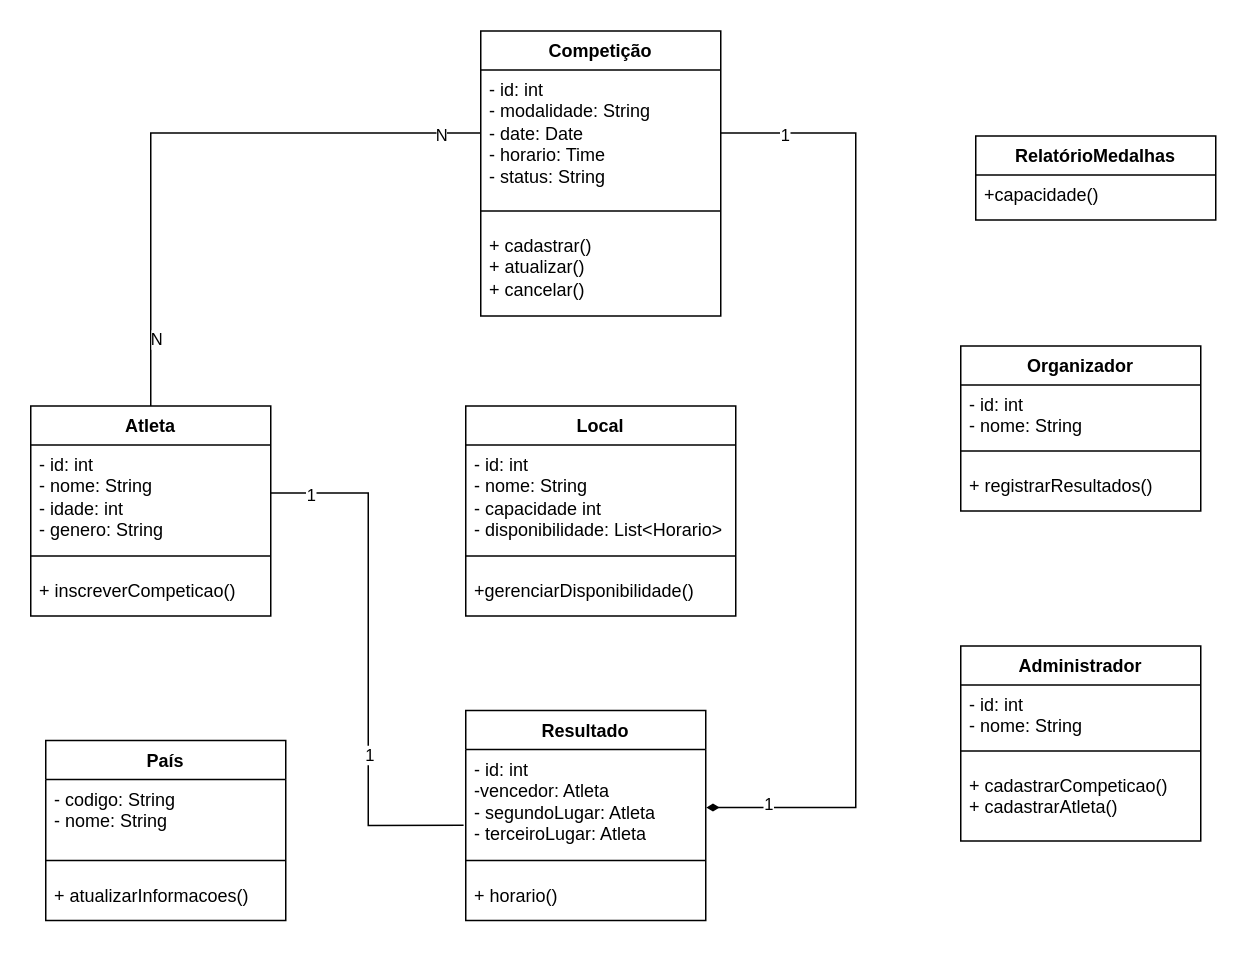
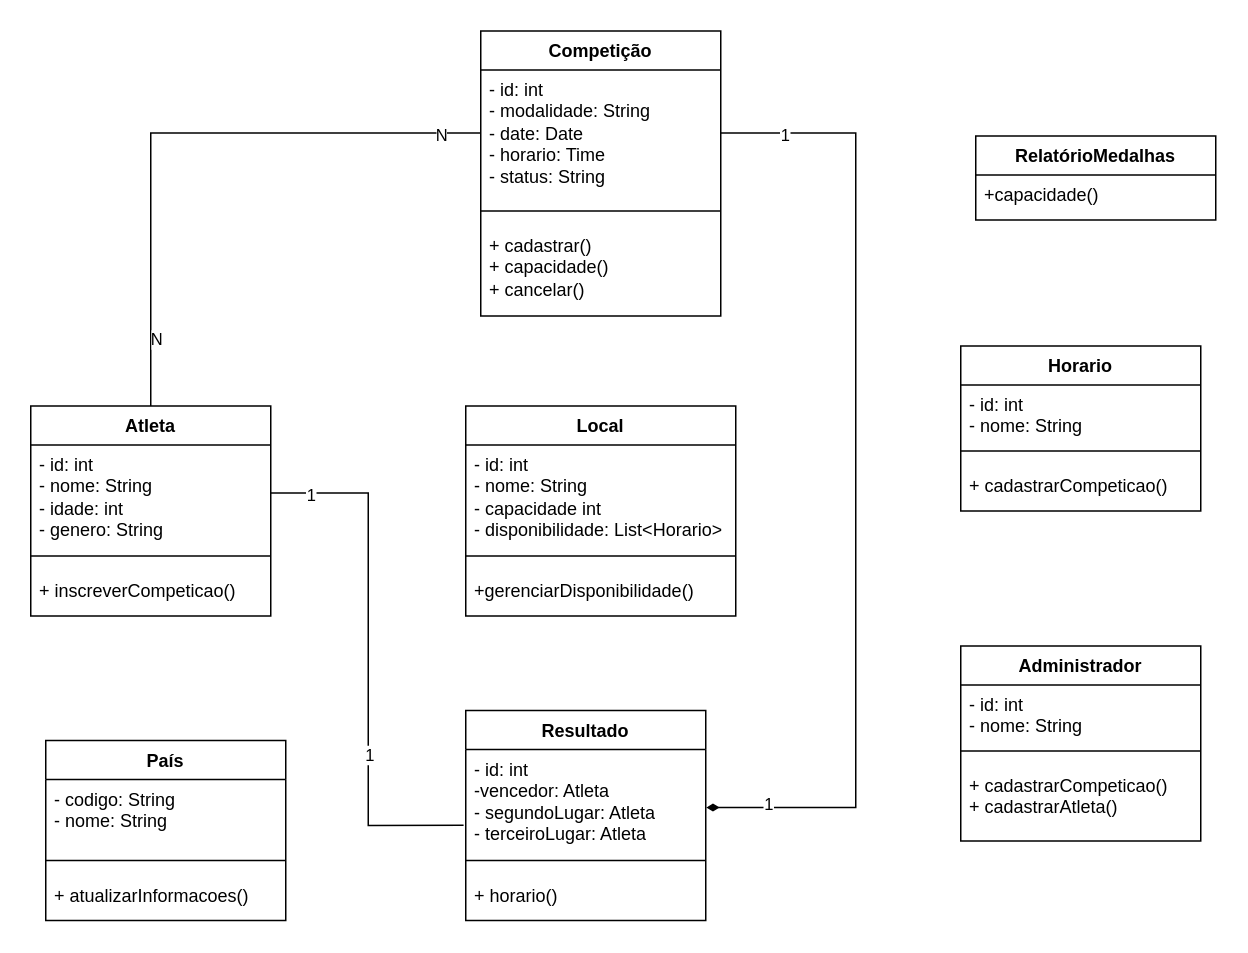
node "+ cadastrar() + atualizar() + cancelar()": label "+ cadastrar() + atualizar() + cancelar()" -> "+ cadastrar() + capacidade() + cancelar()"
node "Organizador": label "Organizador" -> "Horario"
node "+ registrarResultados()": label "+ registrarResultados()" -> "+ cadastrarCompeticao()"
